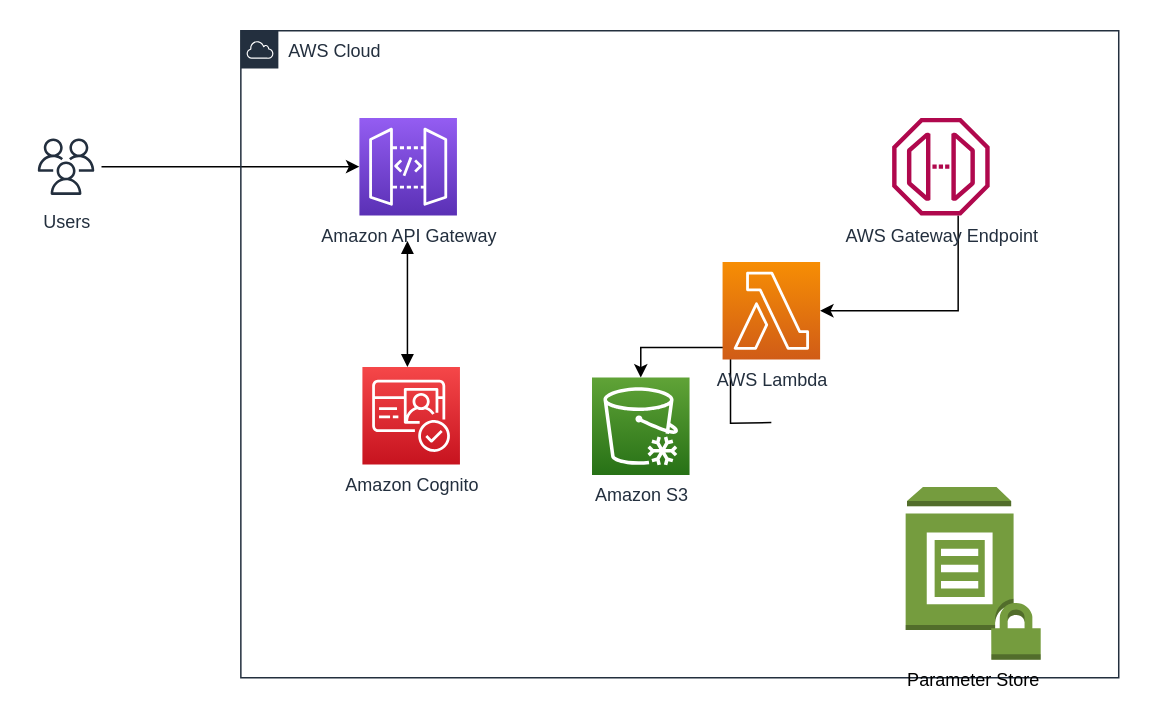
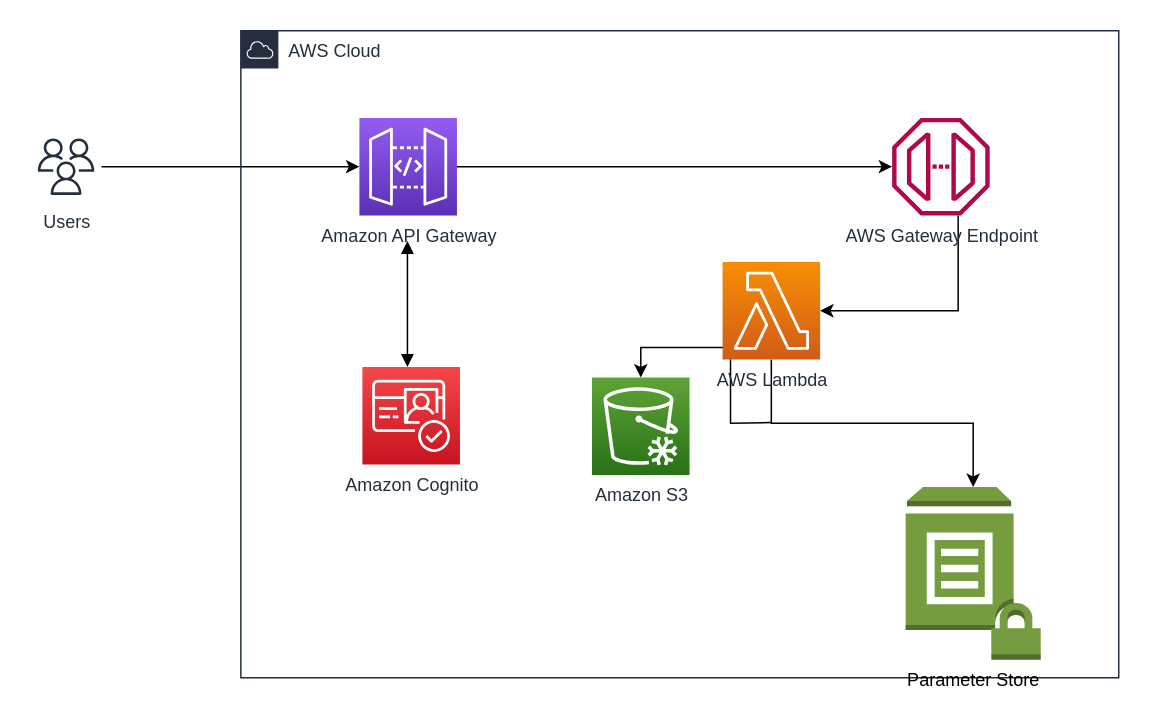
edge "Amazon API Gateway" -> "AWS Gateway Endpoint": added
edge "AWS Lambda" -> "Parameter Store": added
